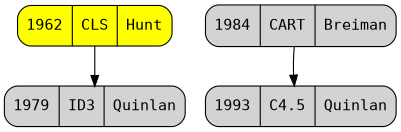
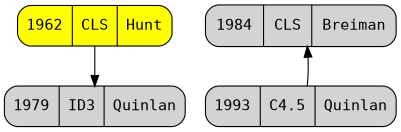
node "1984": text "CART" -> "CLS"
edge "1984" -> "1993": reversed
